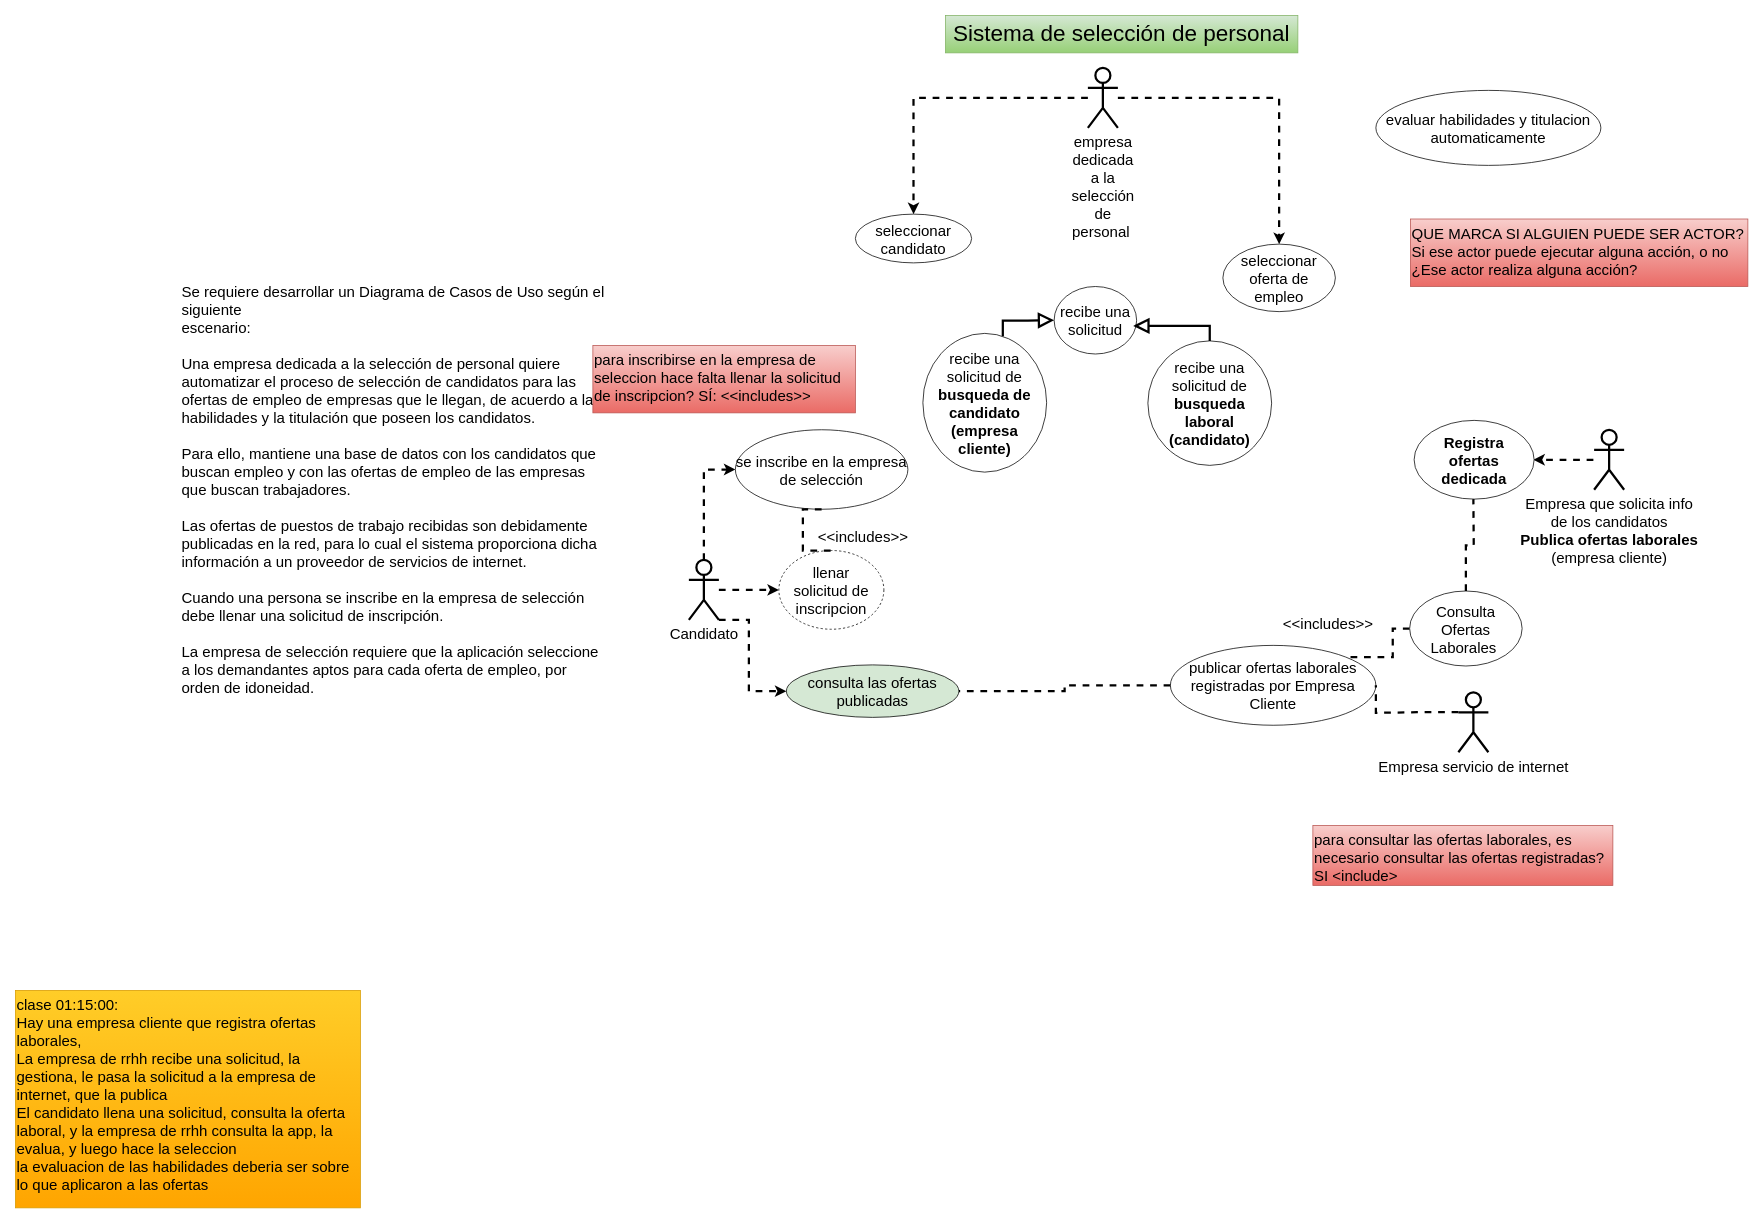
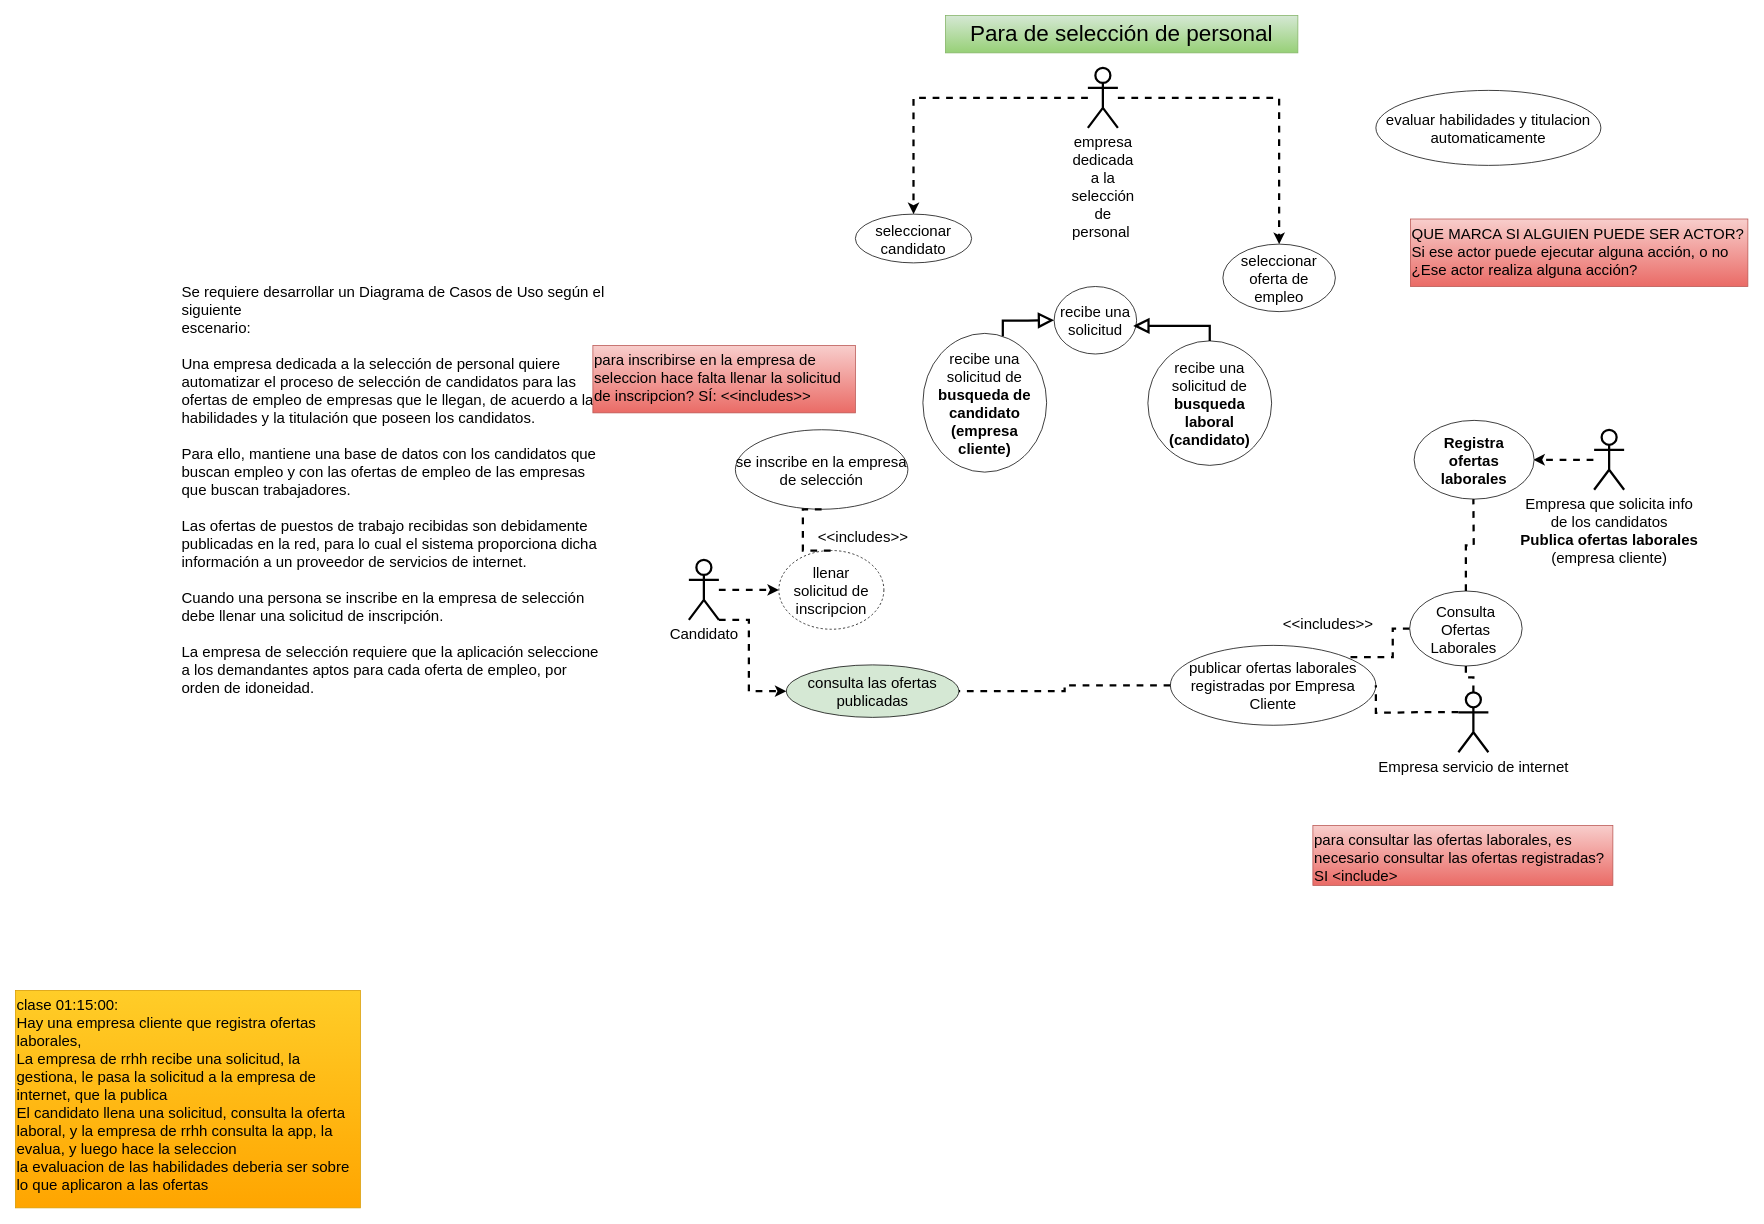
node "Sistema de selección de personal": label "Sistema de selección de personal" -> "Para de selección de personal"
node "Registra ofertas dedicada": label "Registra ofertas dedicada" -> "Registra ofertas laborales"
edge "Candidato" -> "se inscribe en la empresa de selección": removed
edge "Consulta Ofertas Laborales" -- "Empresa servicio de internet": added
